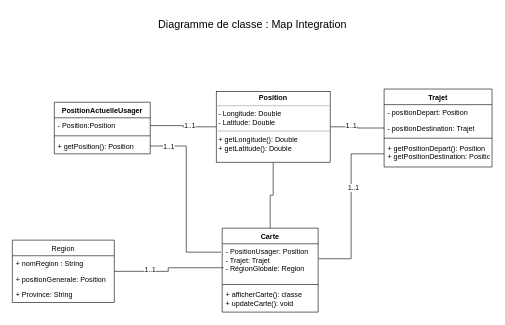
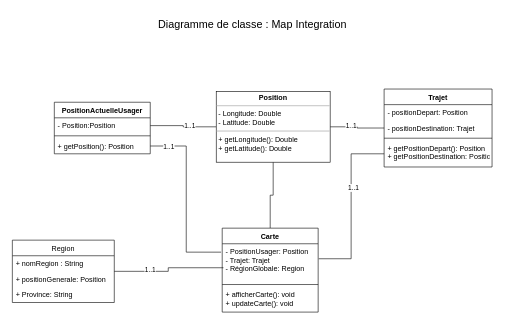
node "+ afficherCarte(): classe + updateCarte(): void": label "+ afficherCarte(): classe + updateCarte(): void" -> "+ afficherCarte(): void + updateCarte(): void"
